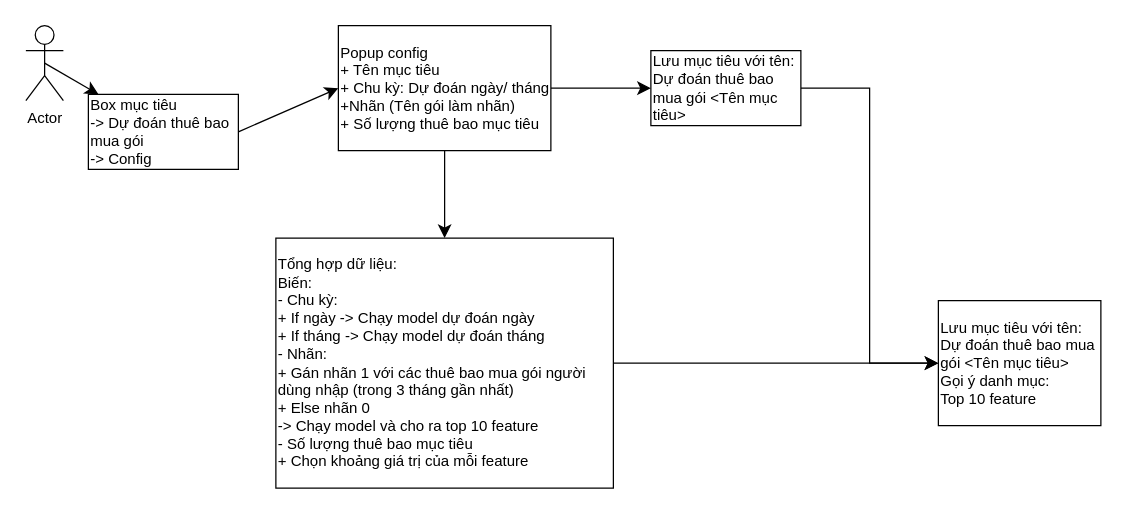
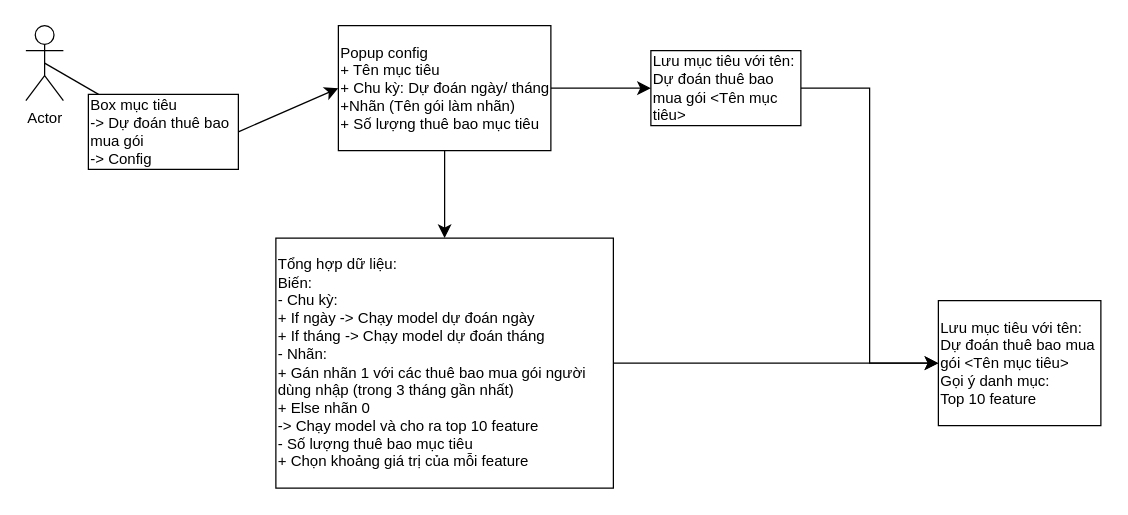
edge "Actor" -> "Box mục tiêu -> Dự đoán thuê bao mua gói -> Config": arrowhead classic -> none
